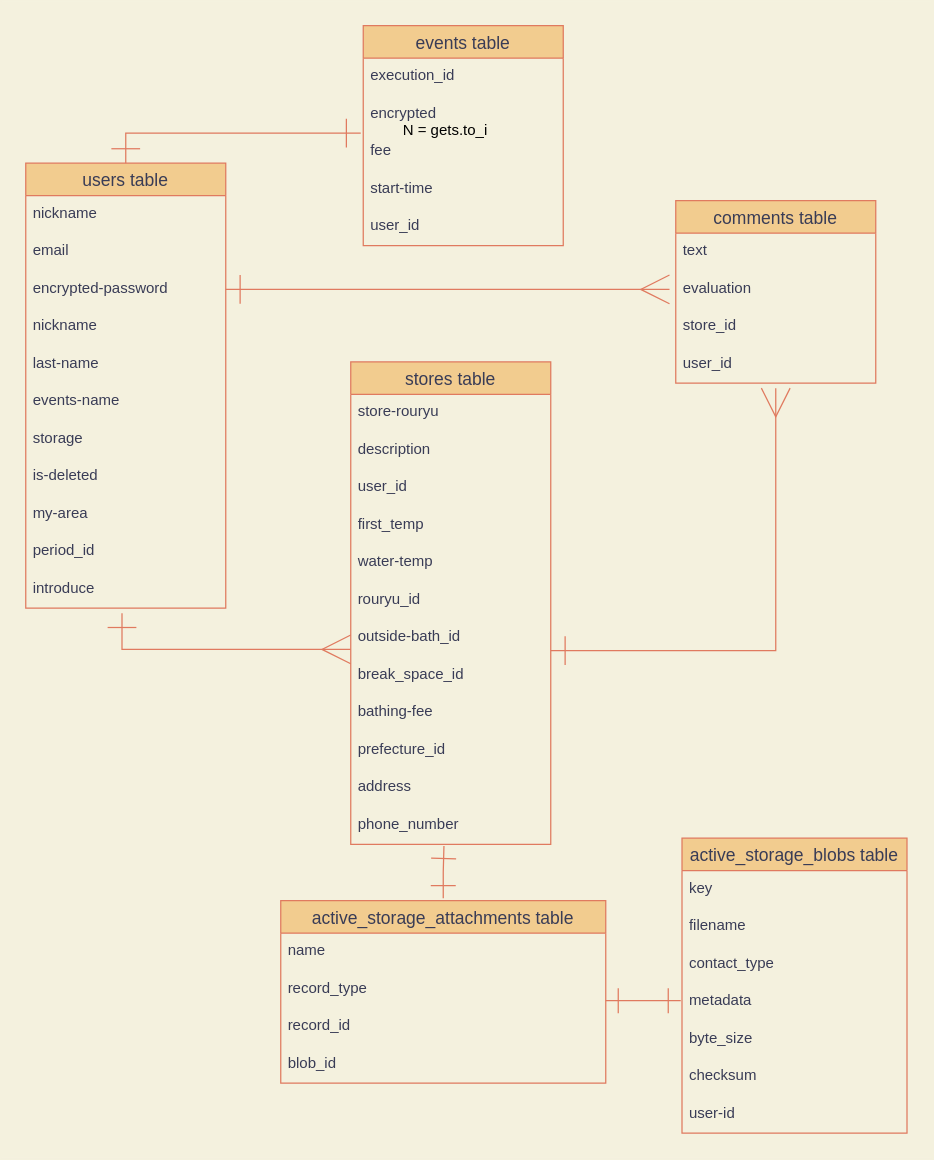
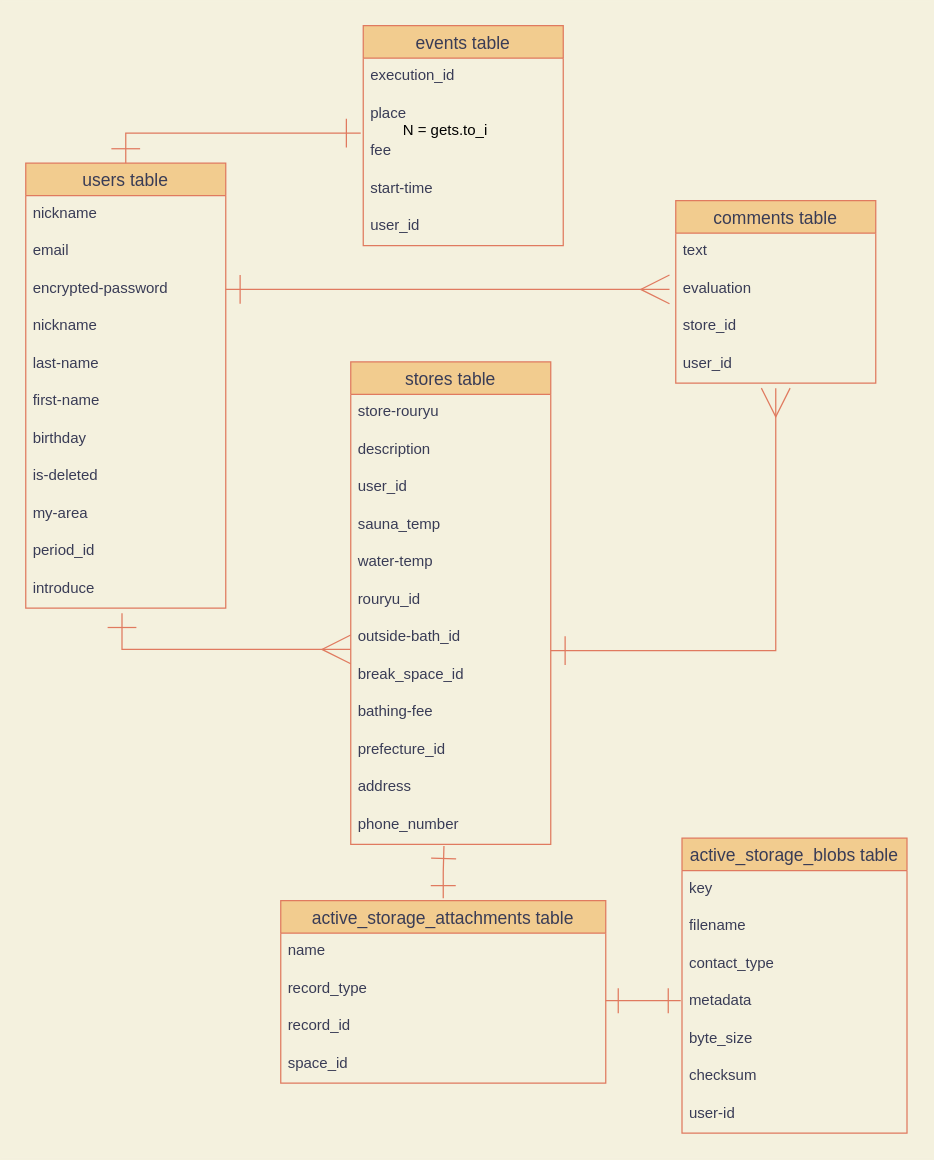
node "encrypted": label "encrypted" -> "place"
node "events-name": label "events-name" -> "first-name"
node "storage": label "storage" -> "birthday"
node "first_temp": label "first_temp" -> "sauna_temp"
node "blob_id": label "blob_id" -> "space_id"
